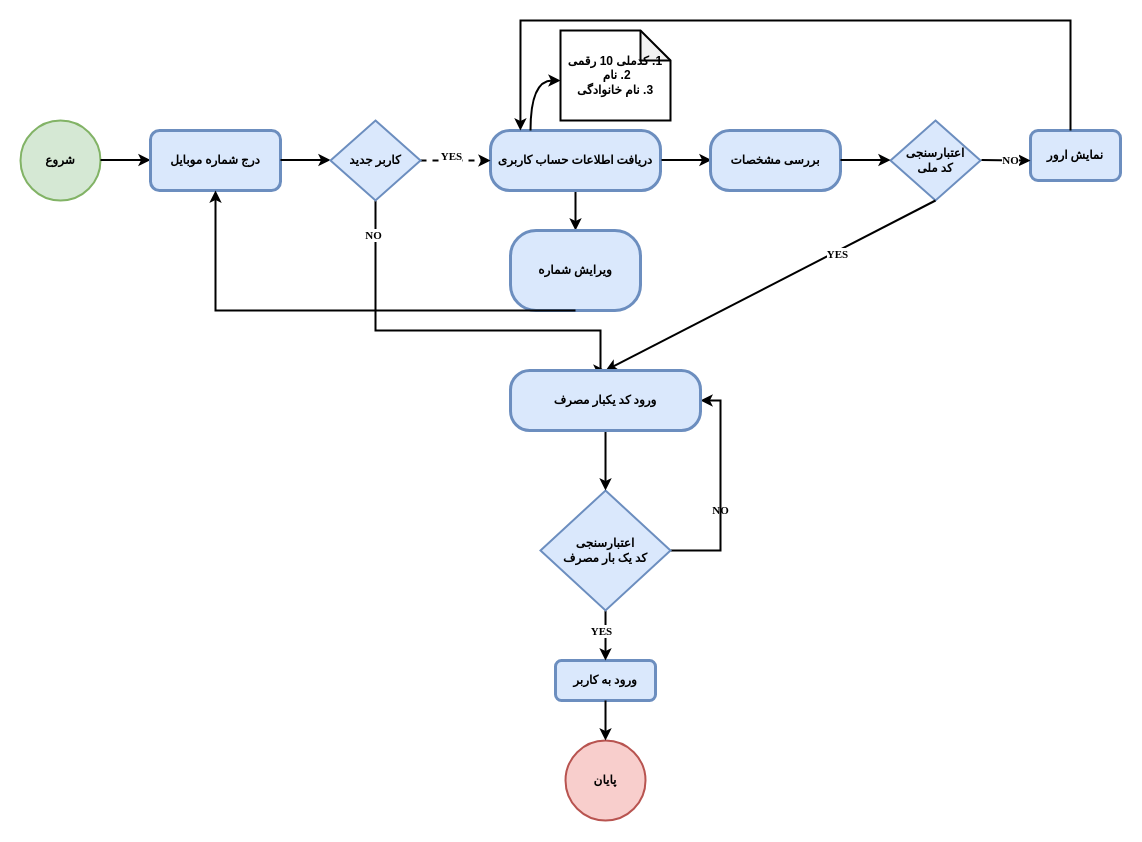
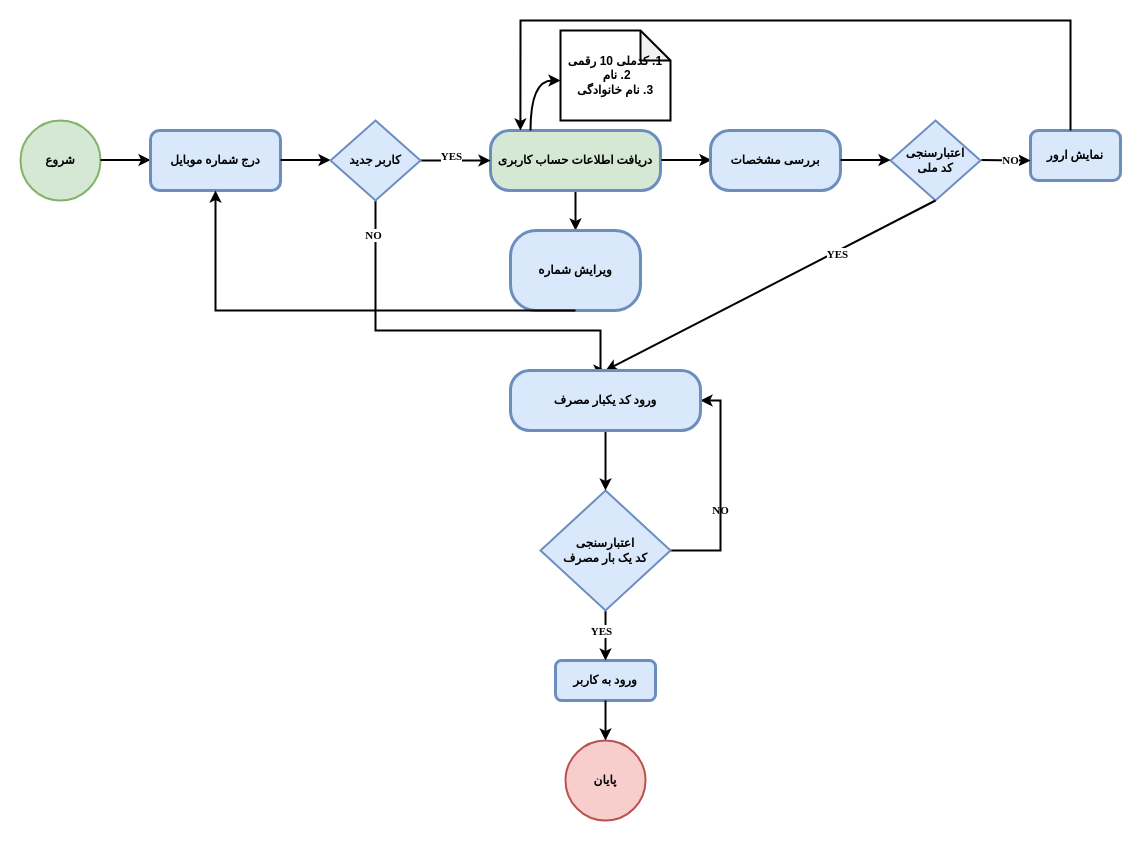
edge "کاربر جدید" -> "دریافت اطلاعات حساب کاربری": style dashed -> solid
node "دریافت اطلاعات حساب کاربری": fillcolor #dae8fc -> #d5e8d4
